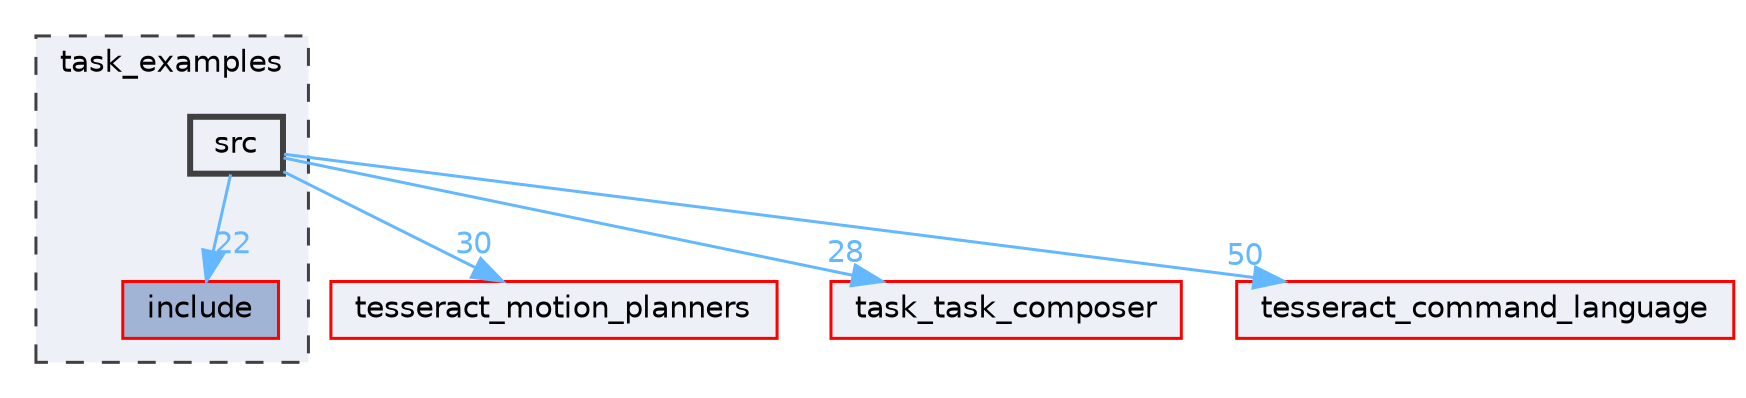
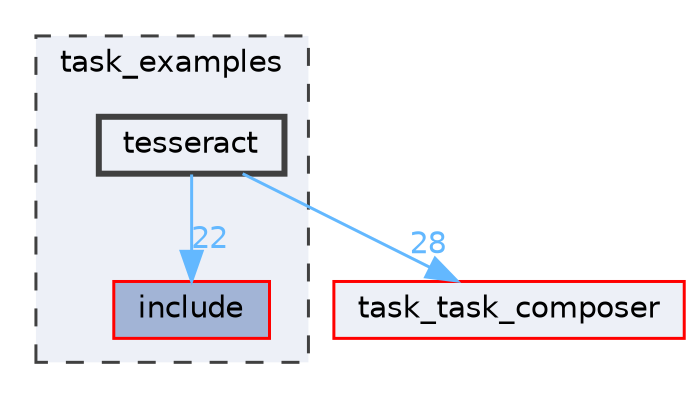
node "src": label "src" -> "tesseract"
node "tesseract_motion_planners": removed
node "tesseract_command_language": removed
